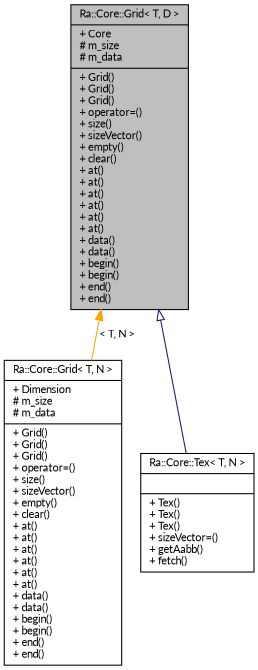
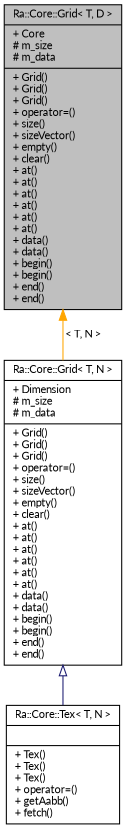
edge "Ra::Core::Tex< T, N >" -> "Ra::Core::Grid< T, D >": now "Ra::Core::Tex< T, N >" -> "Ra::Core::Grid< T, N >"
node "Ra::Core::Tex< T, N >": text "+ sizeVector=()" -> "+ operator=()"
